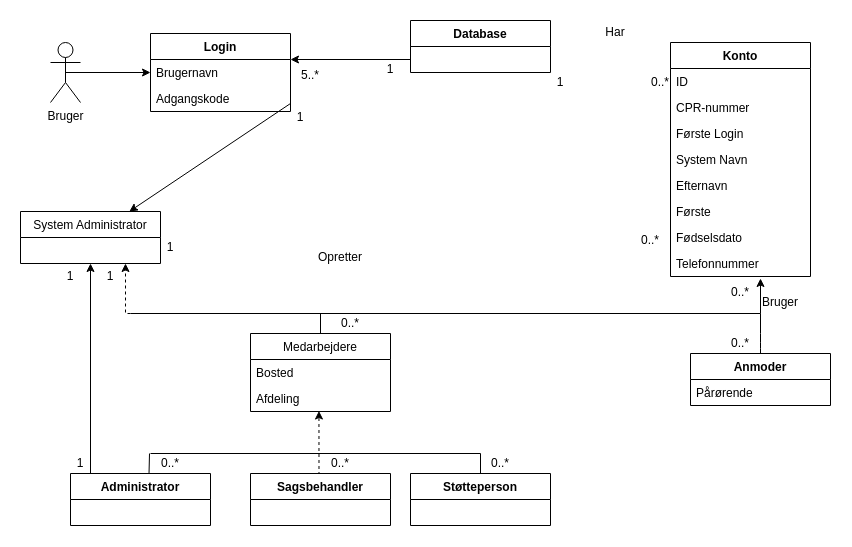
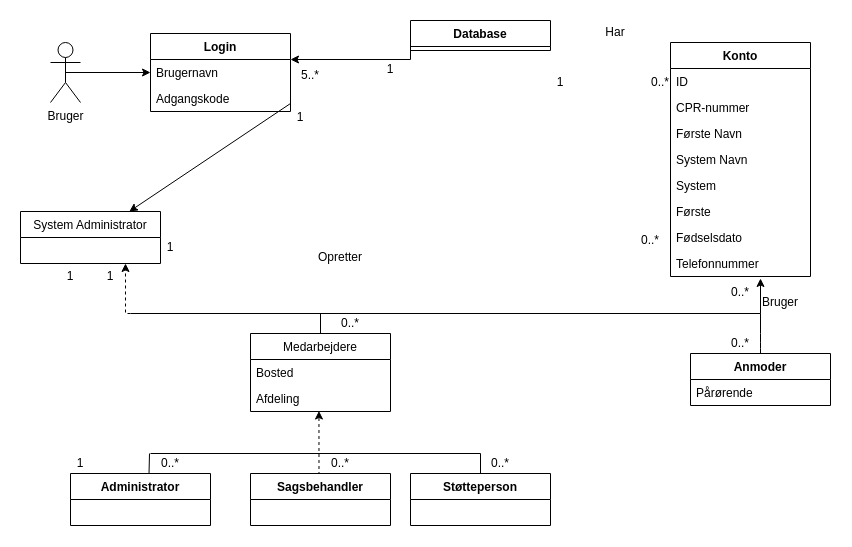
node "Database": size 140x52 -> 140x30
node "Første Login": label "Første Login" -> "Første Navn"
node "Efternavn": label "Efternavn" -> "System"
edge "Administrator" -> "System Administrator": removed
